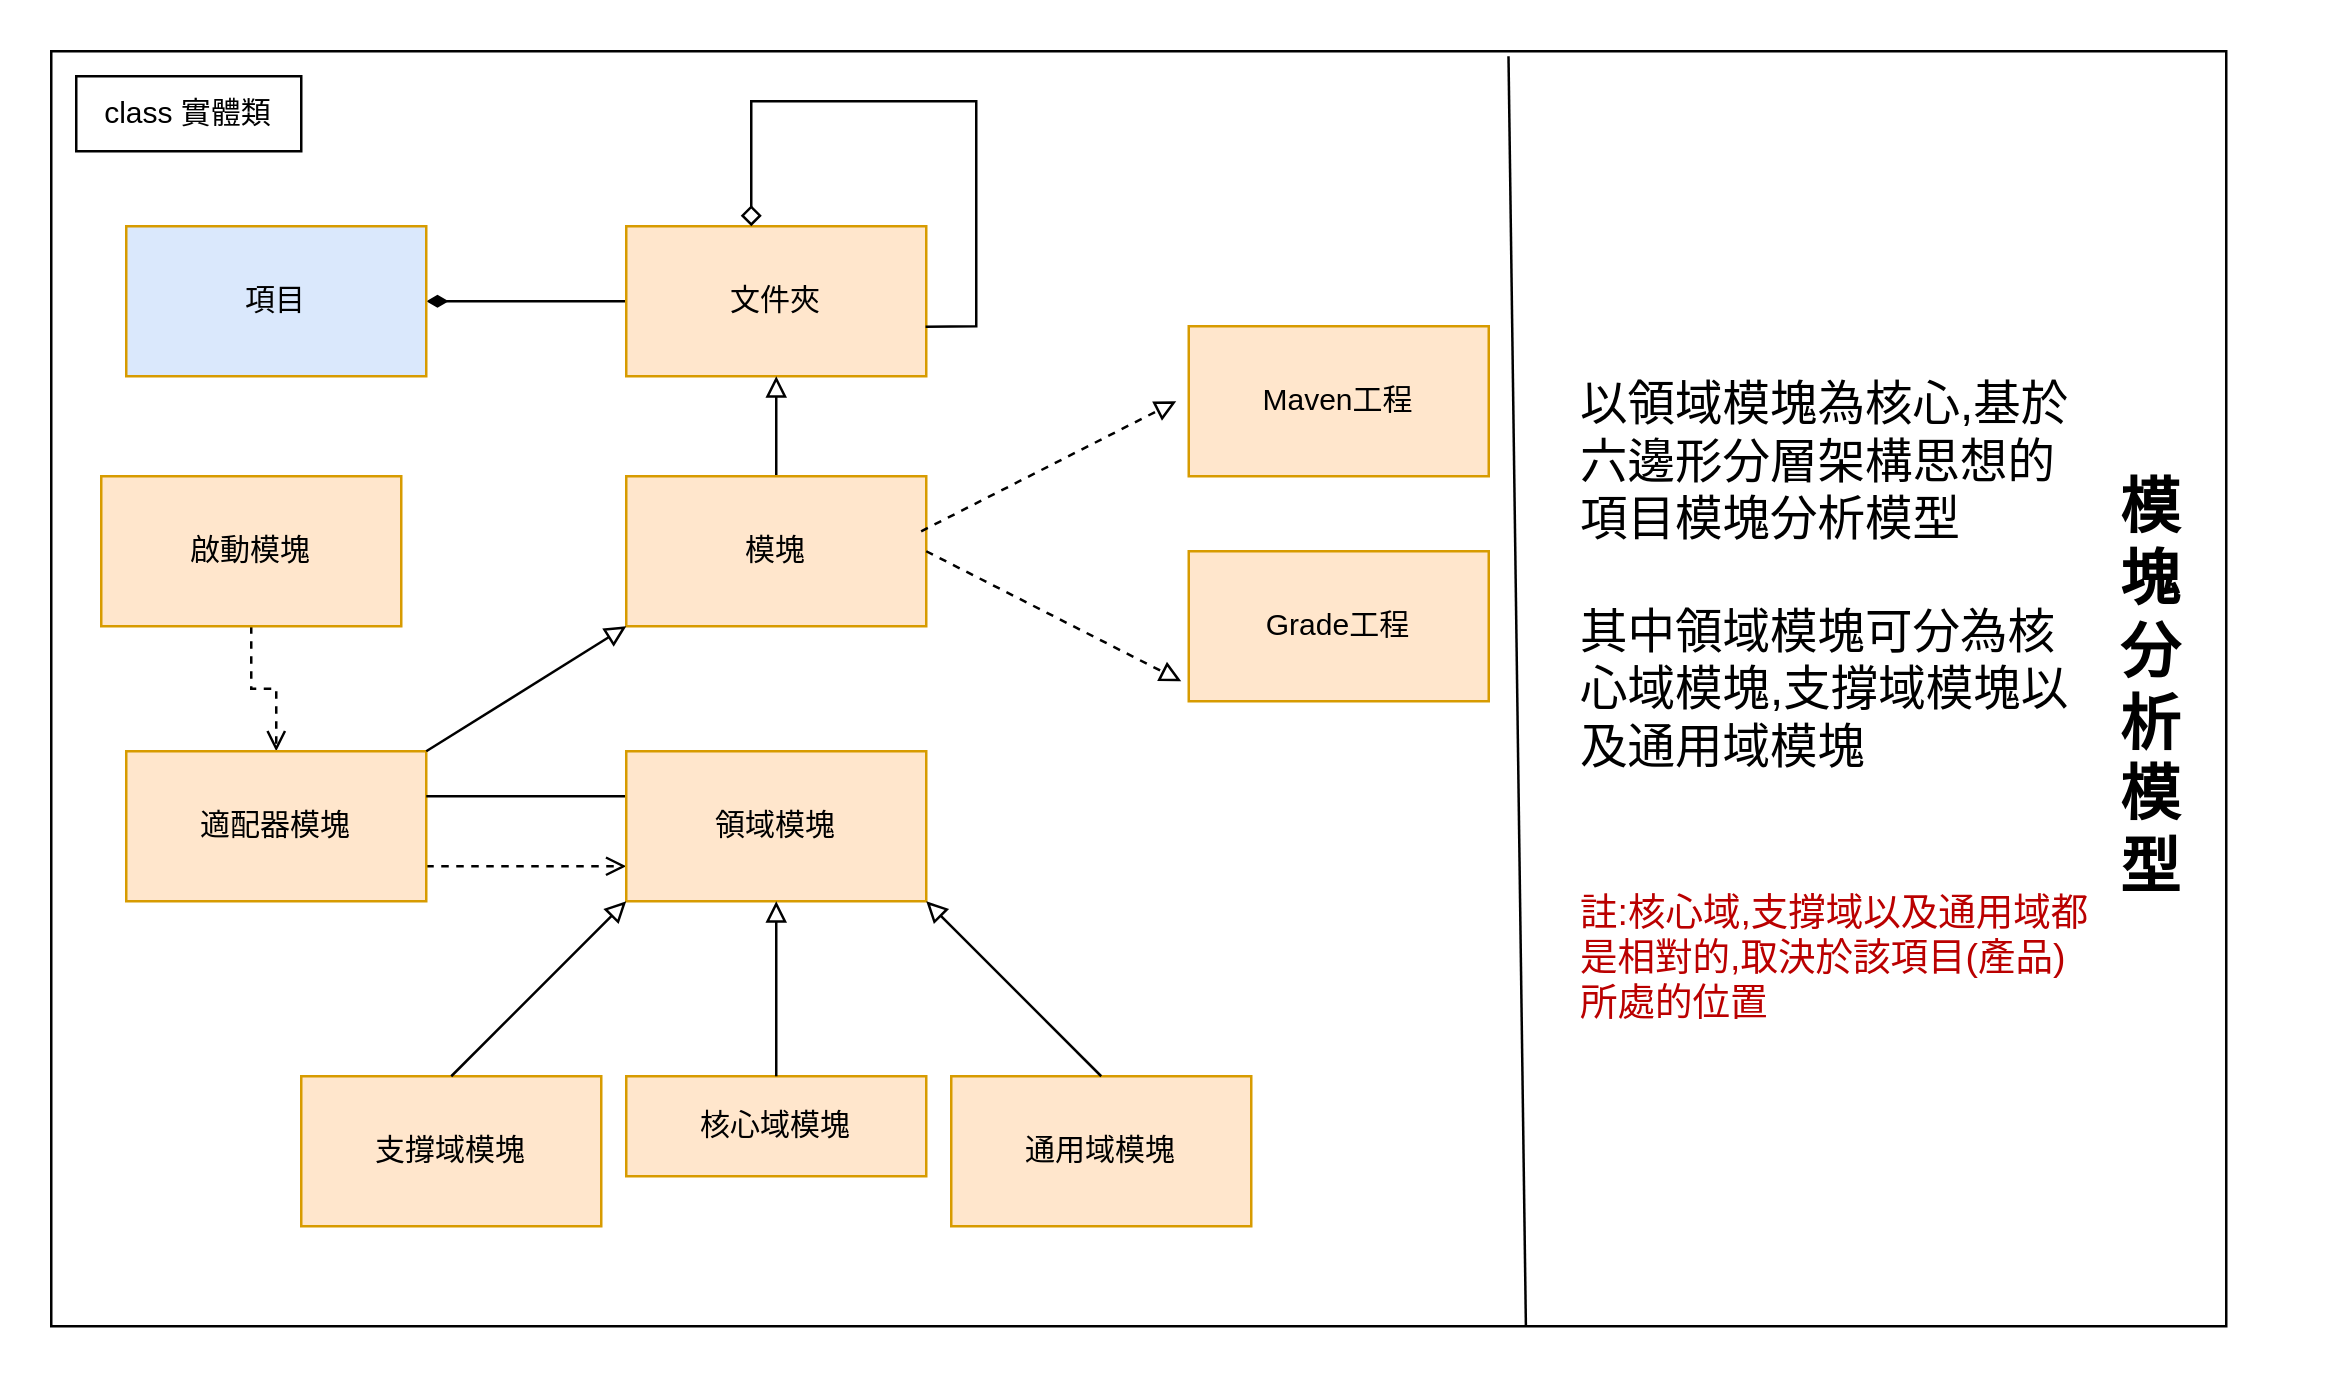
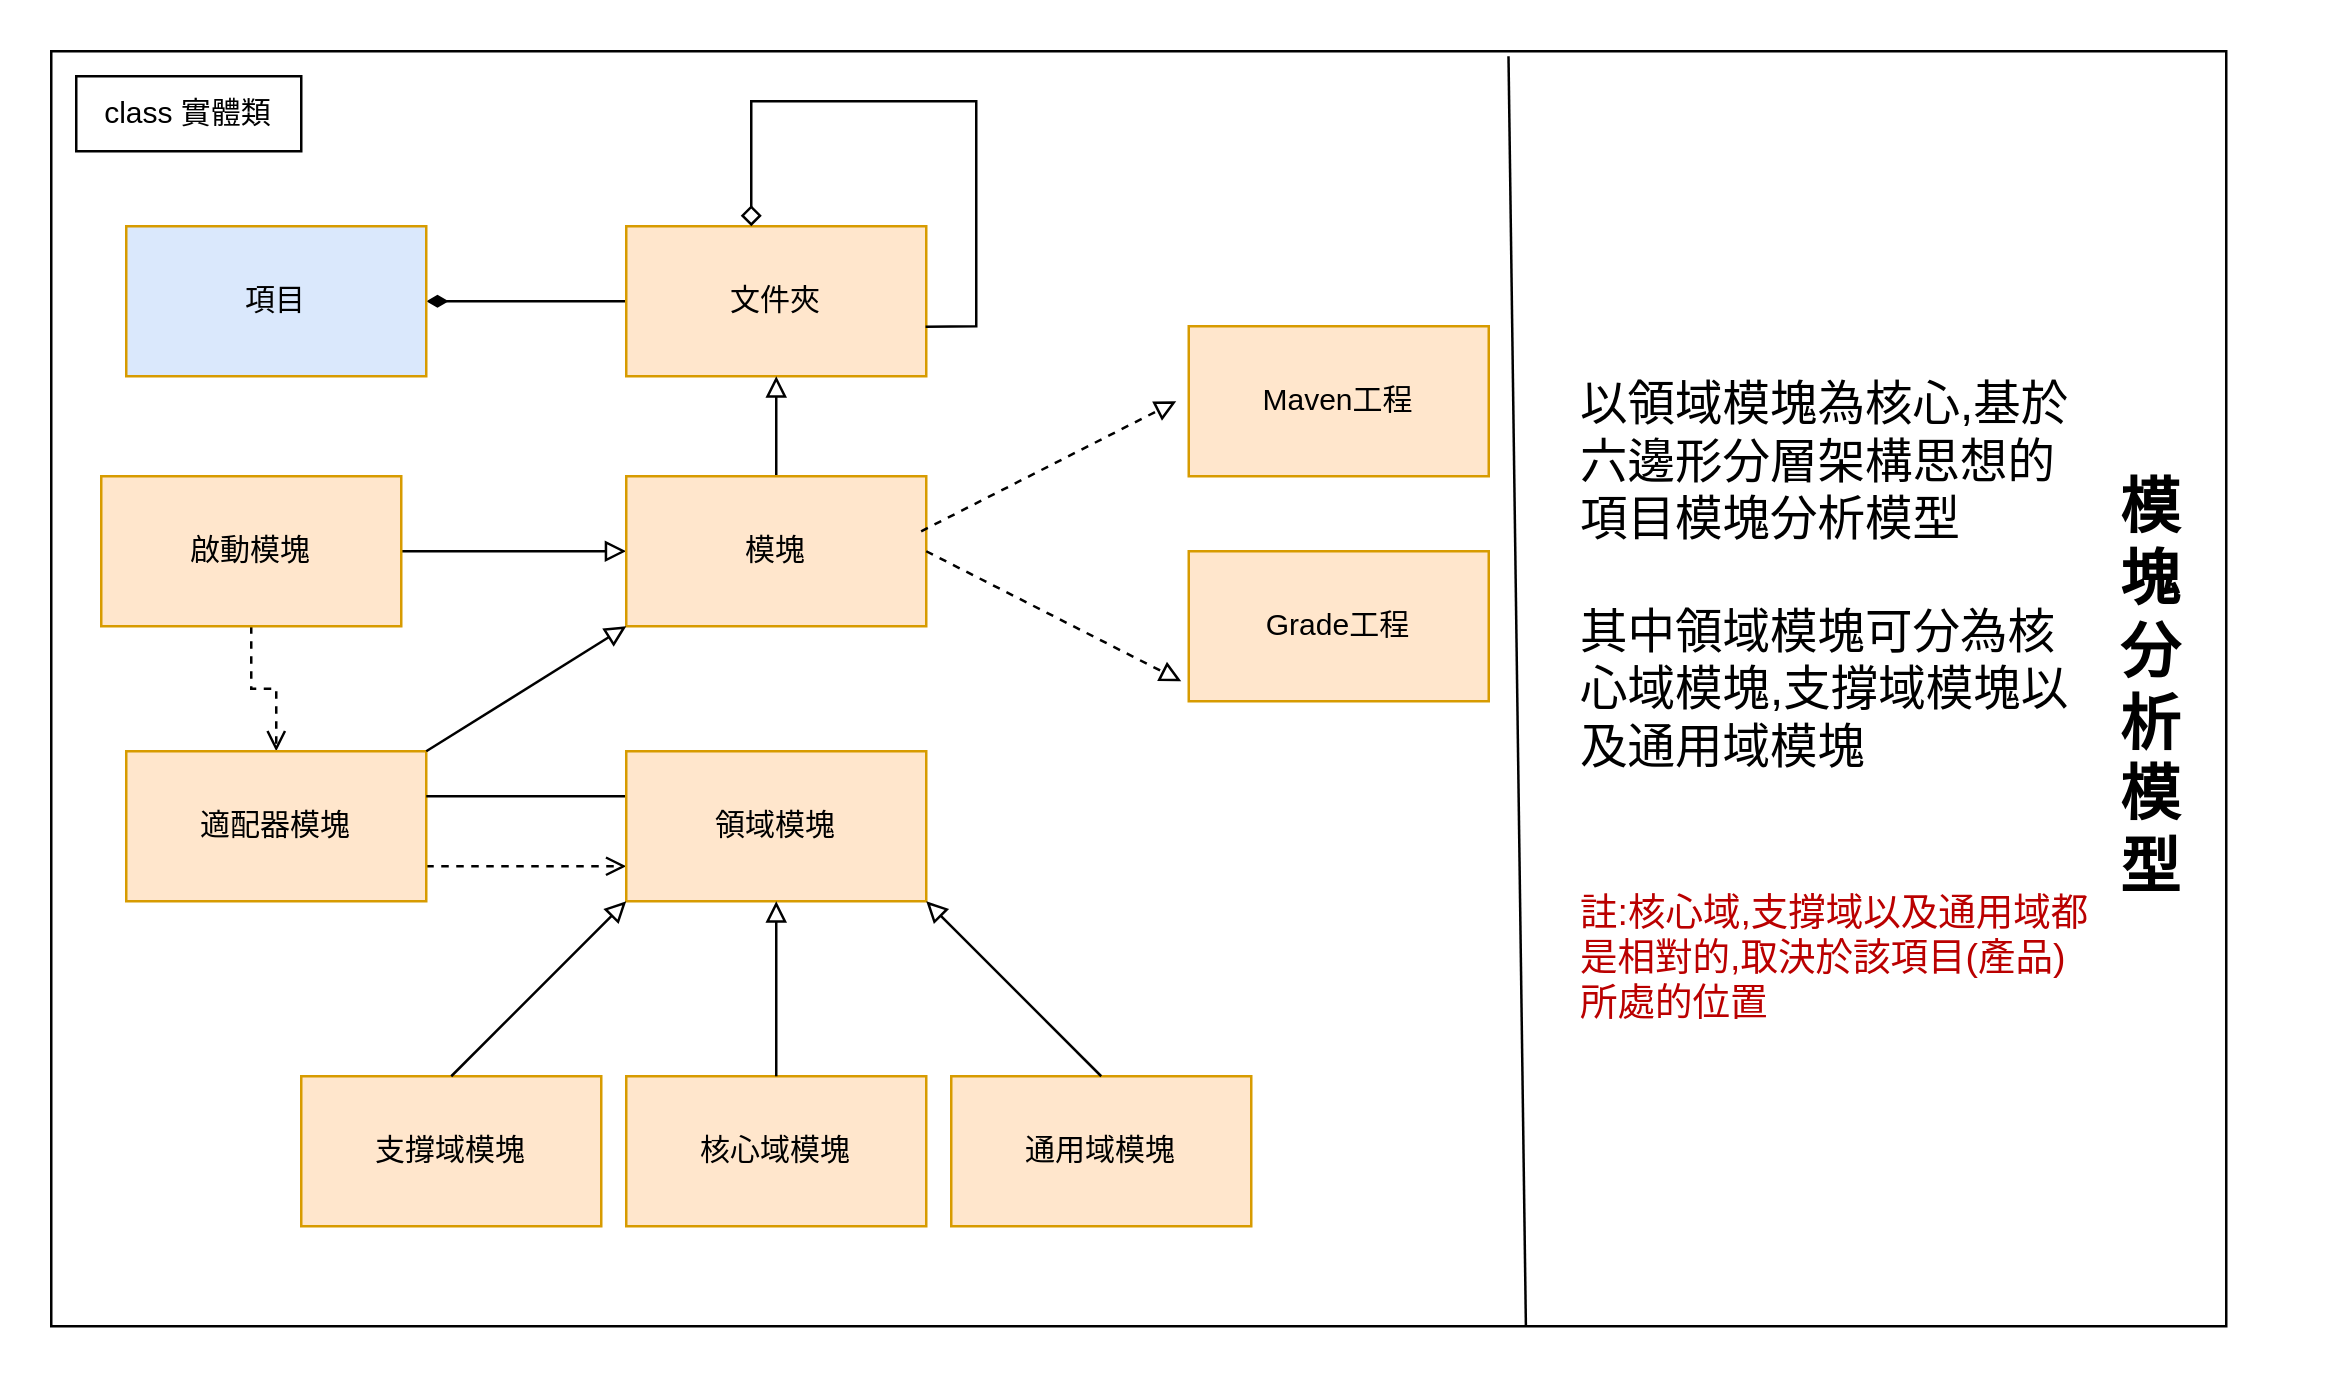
edge "啟動模塊" -> "模塊": added
node "核心域模塊": size 300x100 -> 300x150
